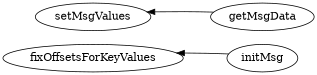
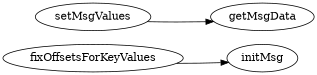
edge "getMsgData" -> "setMsgValues": reversed
edge "initMsg" -> "fixOffsetsForKeyValues": reversed
